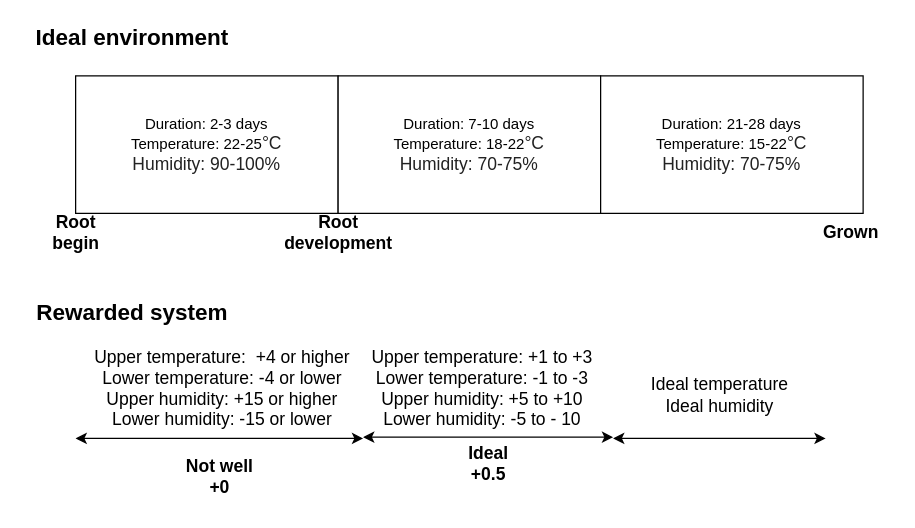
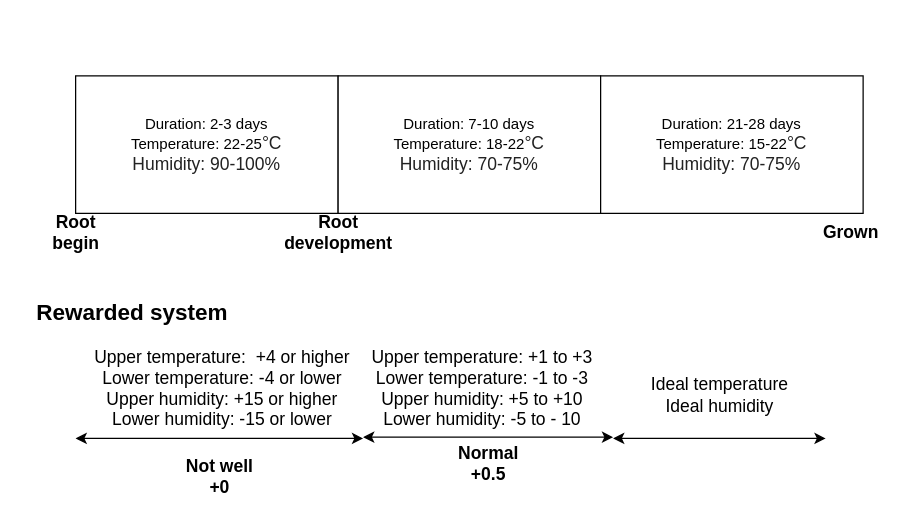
node "Ideal environment": removed
node "Ideal +0.5": label "Ideal +0.5" -> "Normal +0.5"
